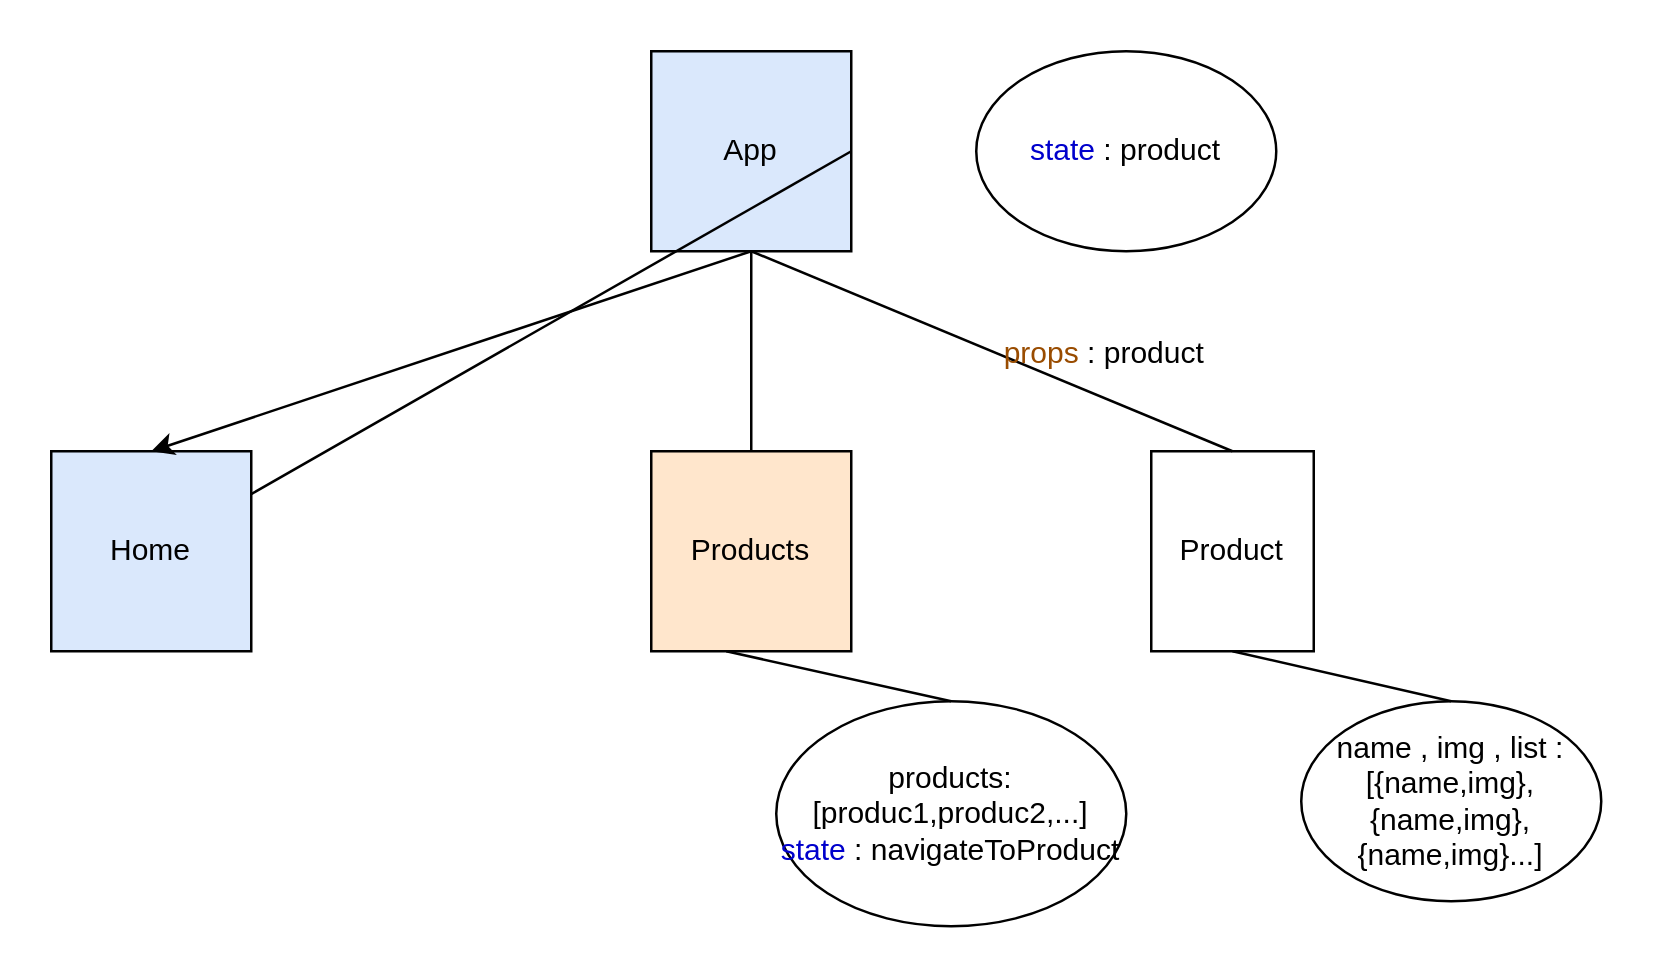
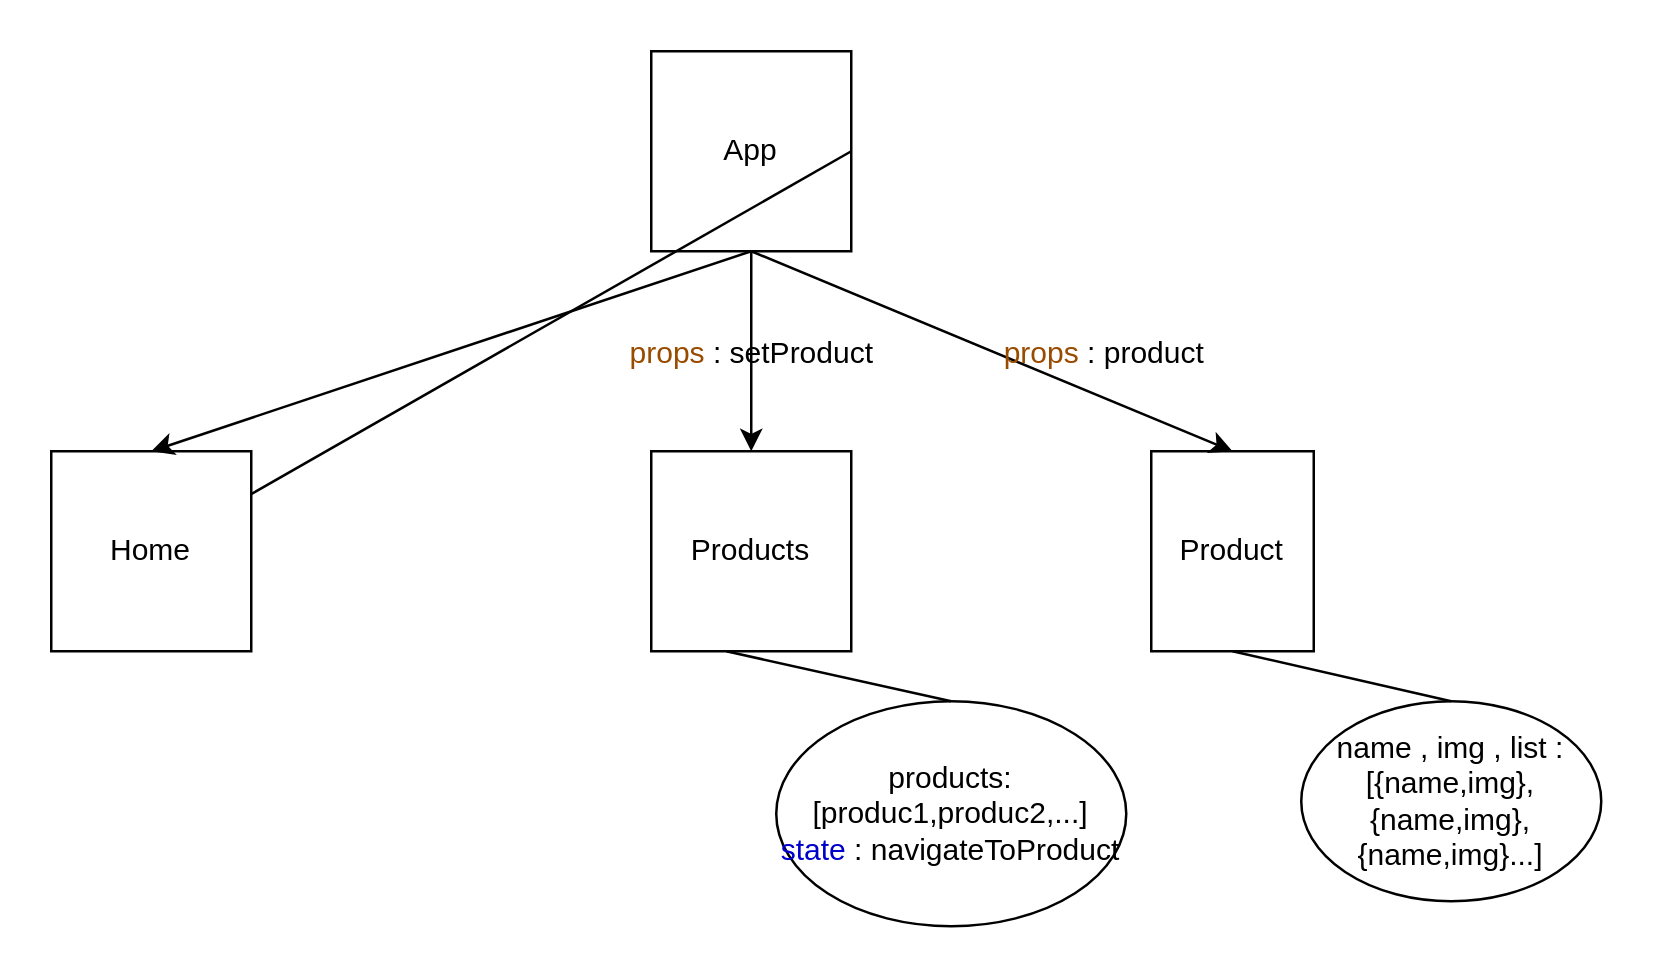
node "App": fillcolor #dae8fc -> #ffffff
node "state : product": removed
node "props : setProduct": added
edge "App" -- "Products": arrowhead none -> classic
edge "App" -- "Product": arrowhead none -> classic
node "Home": fillcolor #dae8fc -> #ffffff
node "Products": fillcolor #ffe6cc -> #ffffff
